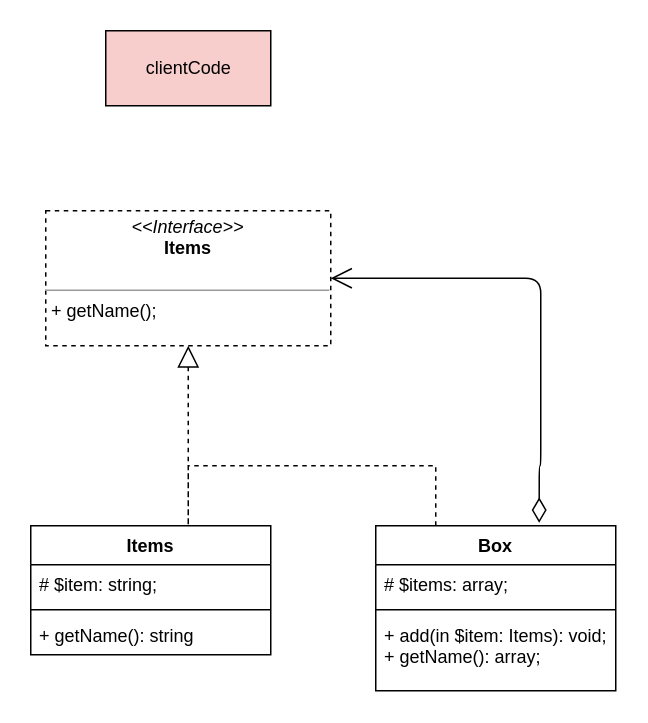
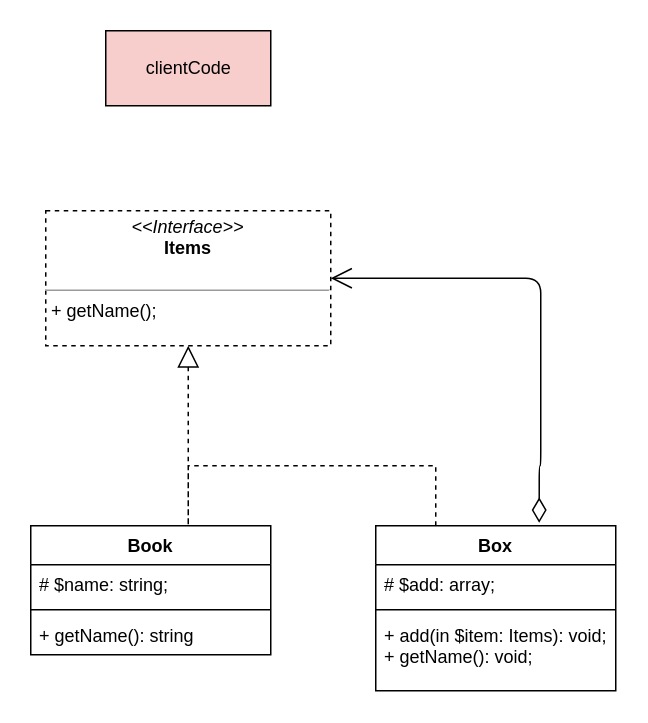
node "Items": label "Items" -> "Book"
node "# $item: string;": label "# $item: string;" -> "# $name: string;"
node "# $items: array;": label "# $items: array;" -> "# $add: array;"
node "+ add(in $item: Items): void; + getName(): array;": label "+ add(in $item: Items): void; + getName(): array;" -> "+ add(in $item: Items): void; + getName(): void;"
